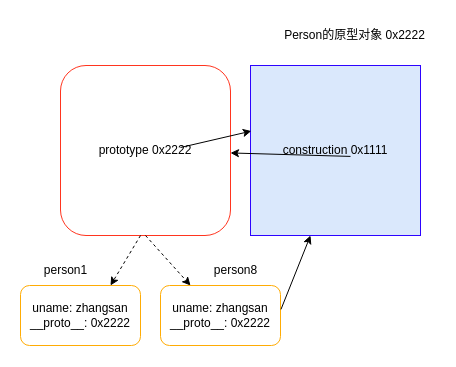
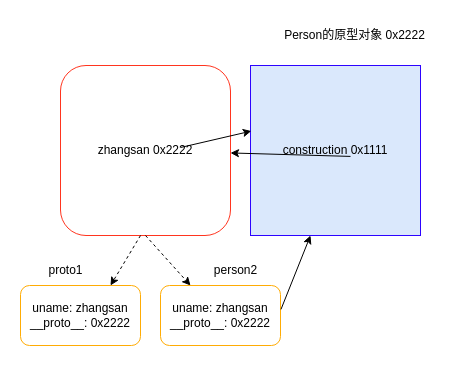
node "prototype 0x2222": label "prototype 0x2222" -> "zhangsan 0x2222"
node "person1": label "person1" -> "proto1"
node "person8": label "person8" -> "person2"
